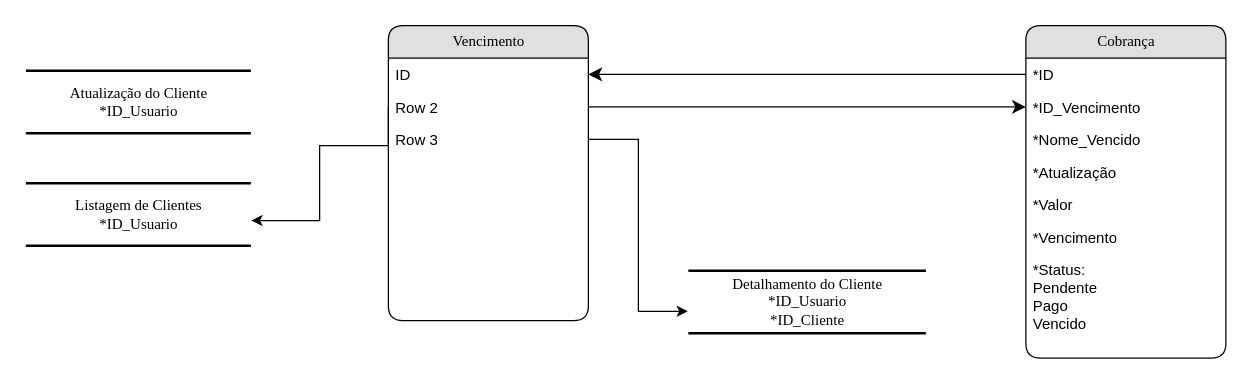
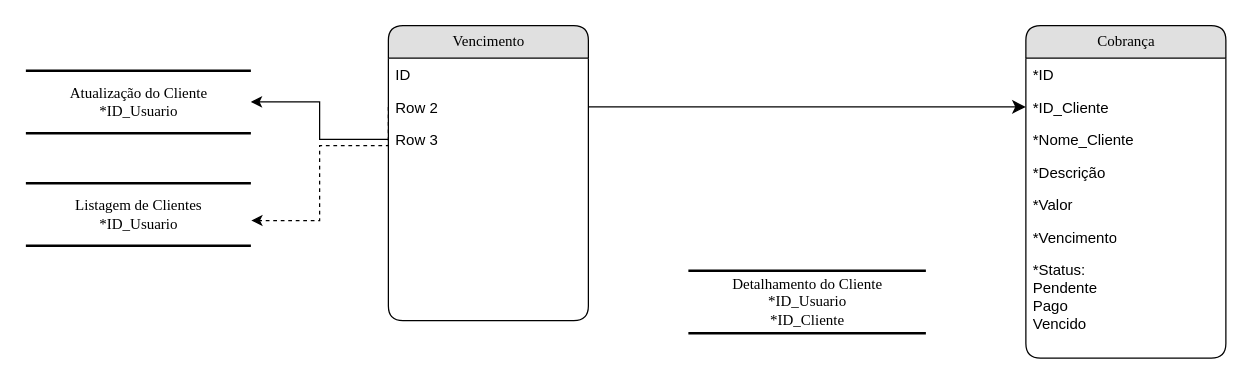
edge "*ID" -> "ID": removed
node "*ID_Vencimento": label "*ID_Vencimento" -> "*ID_Cliente"
node "*Nome_Vencido": label "*Nome_Vencido" -> "*Nome_Cliente"
node "*Atualização": label "*Atualização" -> "*Descrição"
edge "Row 2" -> "Listagem de Clientes *ID_Usuario": style solid -> dashed
edge "Row 3" -> "Detalhamento do Cliente *ID_Usuario *ID_Cliente": now "Row 3" -> "Atualização do Cliente *ID_Usuario"
